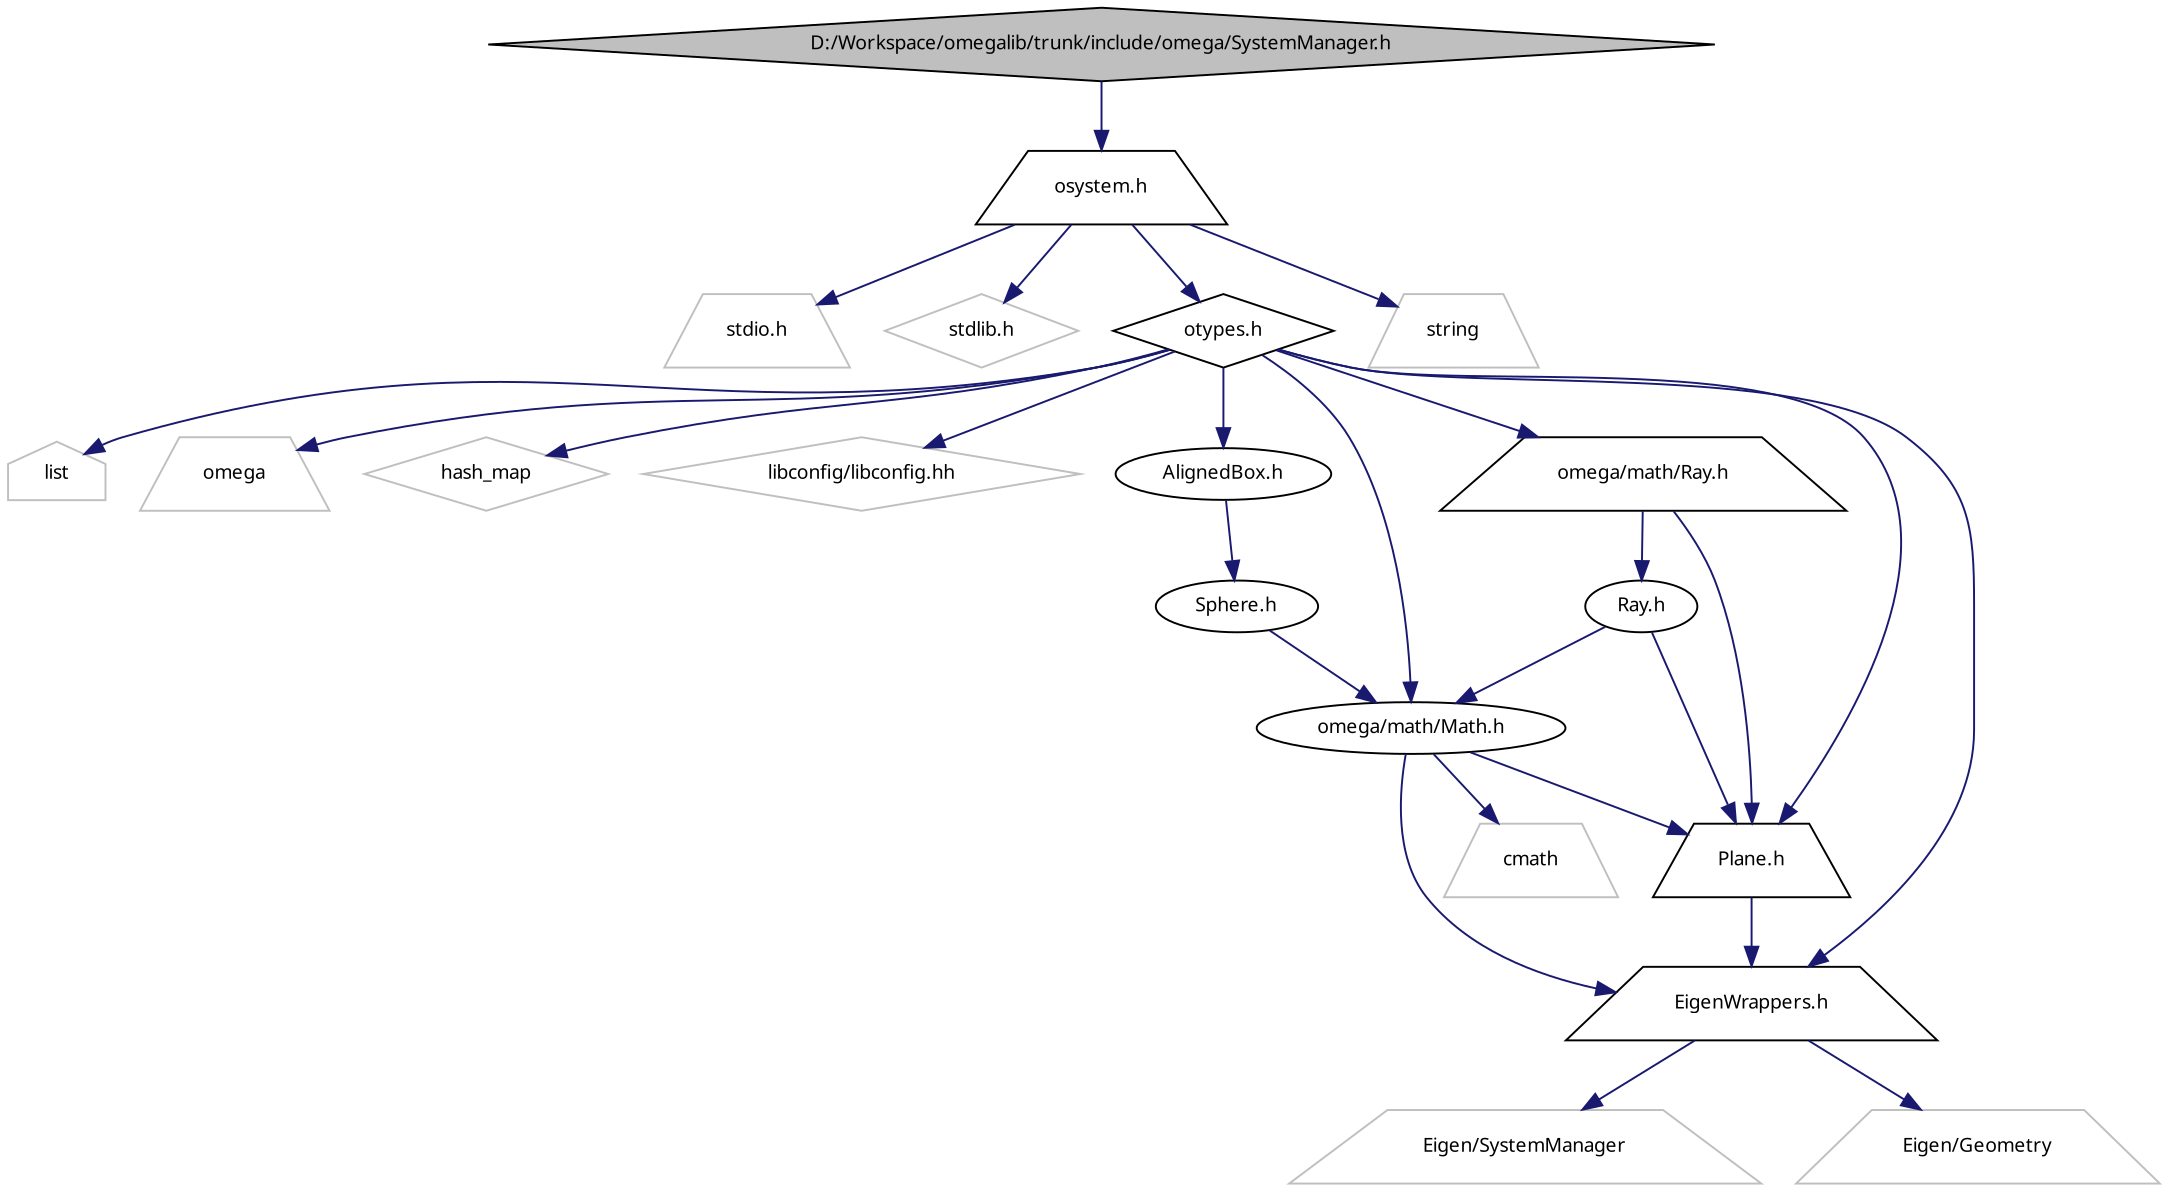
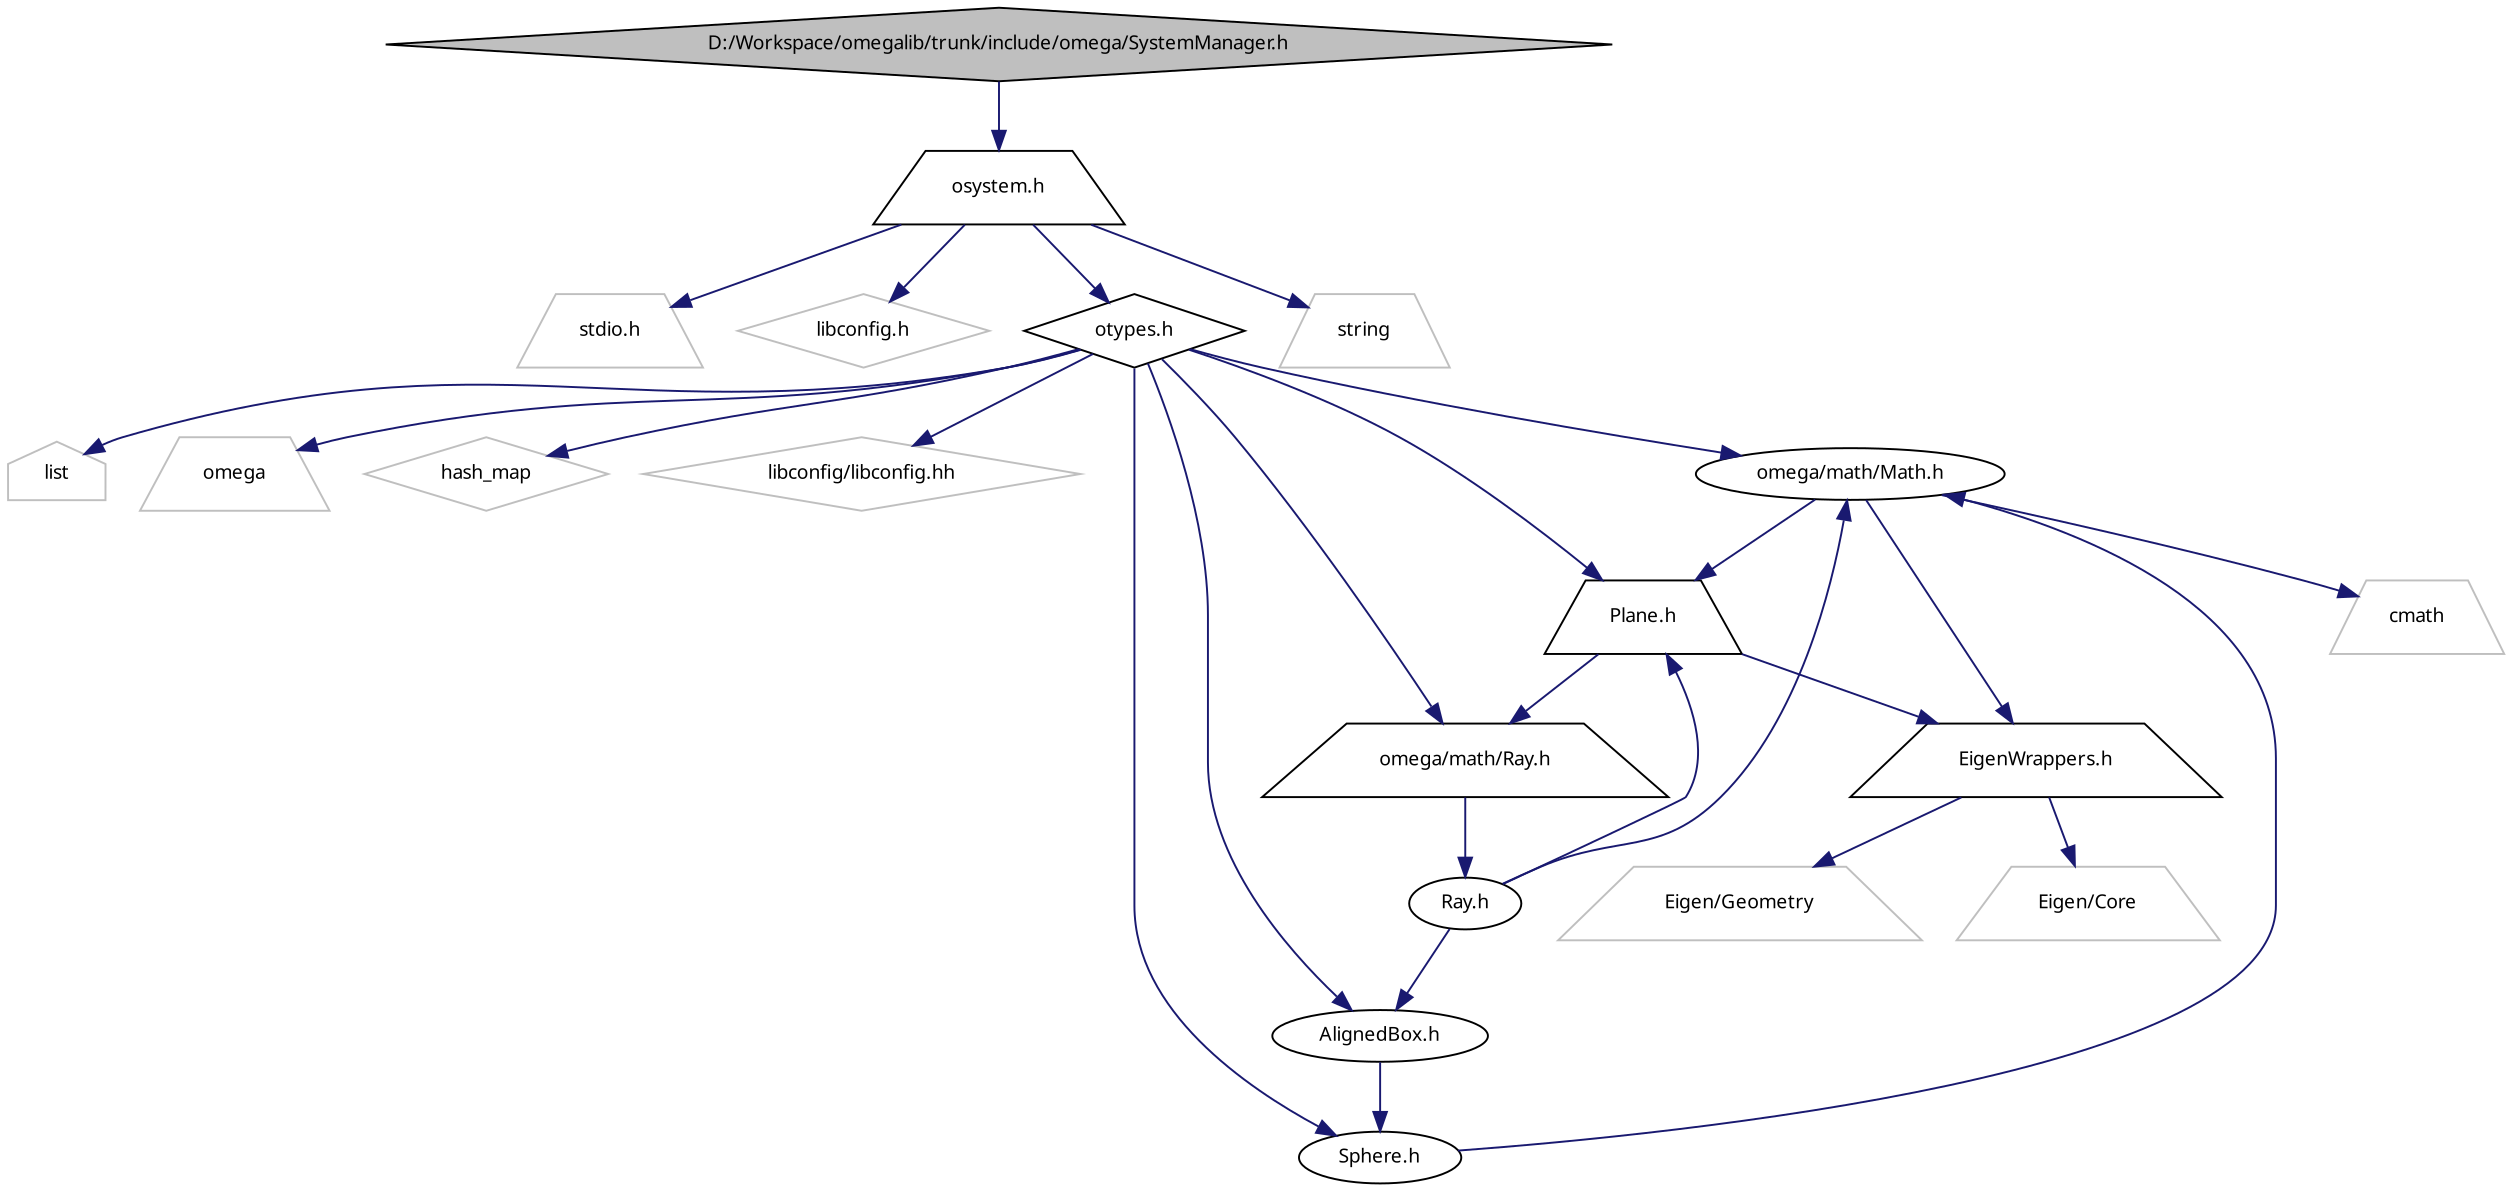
node "stdlib.h": label "stdlib.h" -> "libconfig.h"
edge "otypes.h" -> "EigenWrappers.h": now "otypes.h" -> "Sphere.h"
edge "omega/math/Ray.h" -> "Plane.h": reversed
edge "Ray.h" -> "AlignedBox.h": added
node "Eigen/SystemManager": label "Eigen/SystemManager" -> "Eigen/Core"
